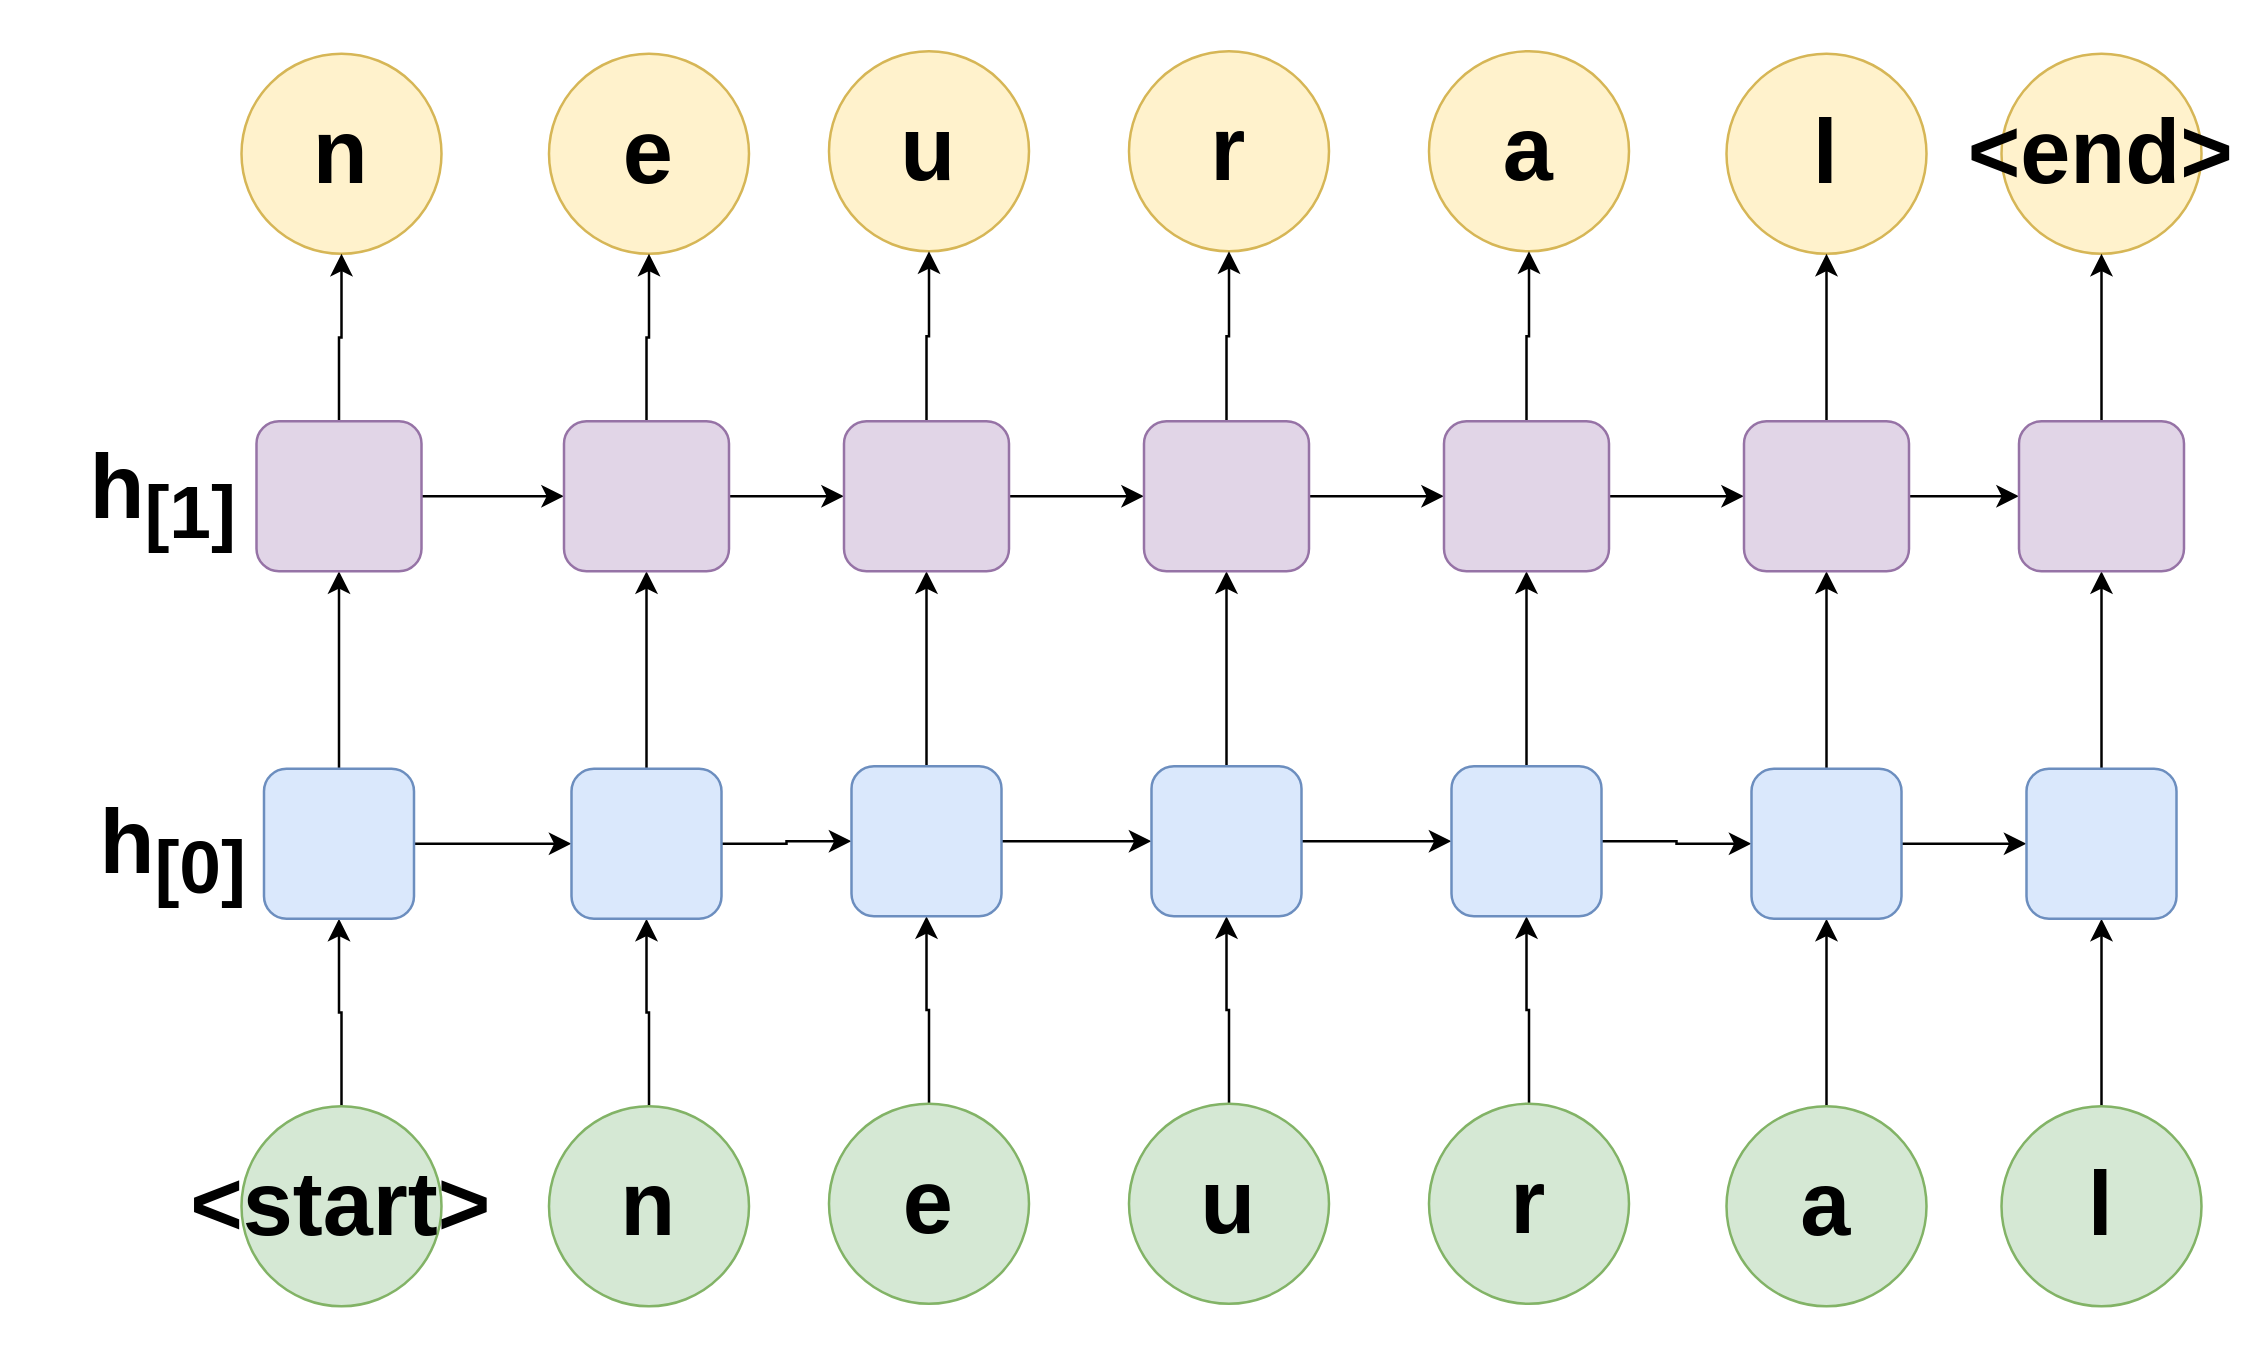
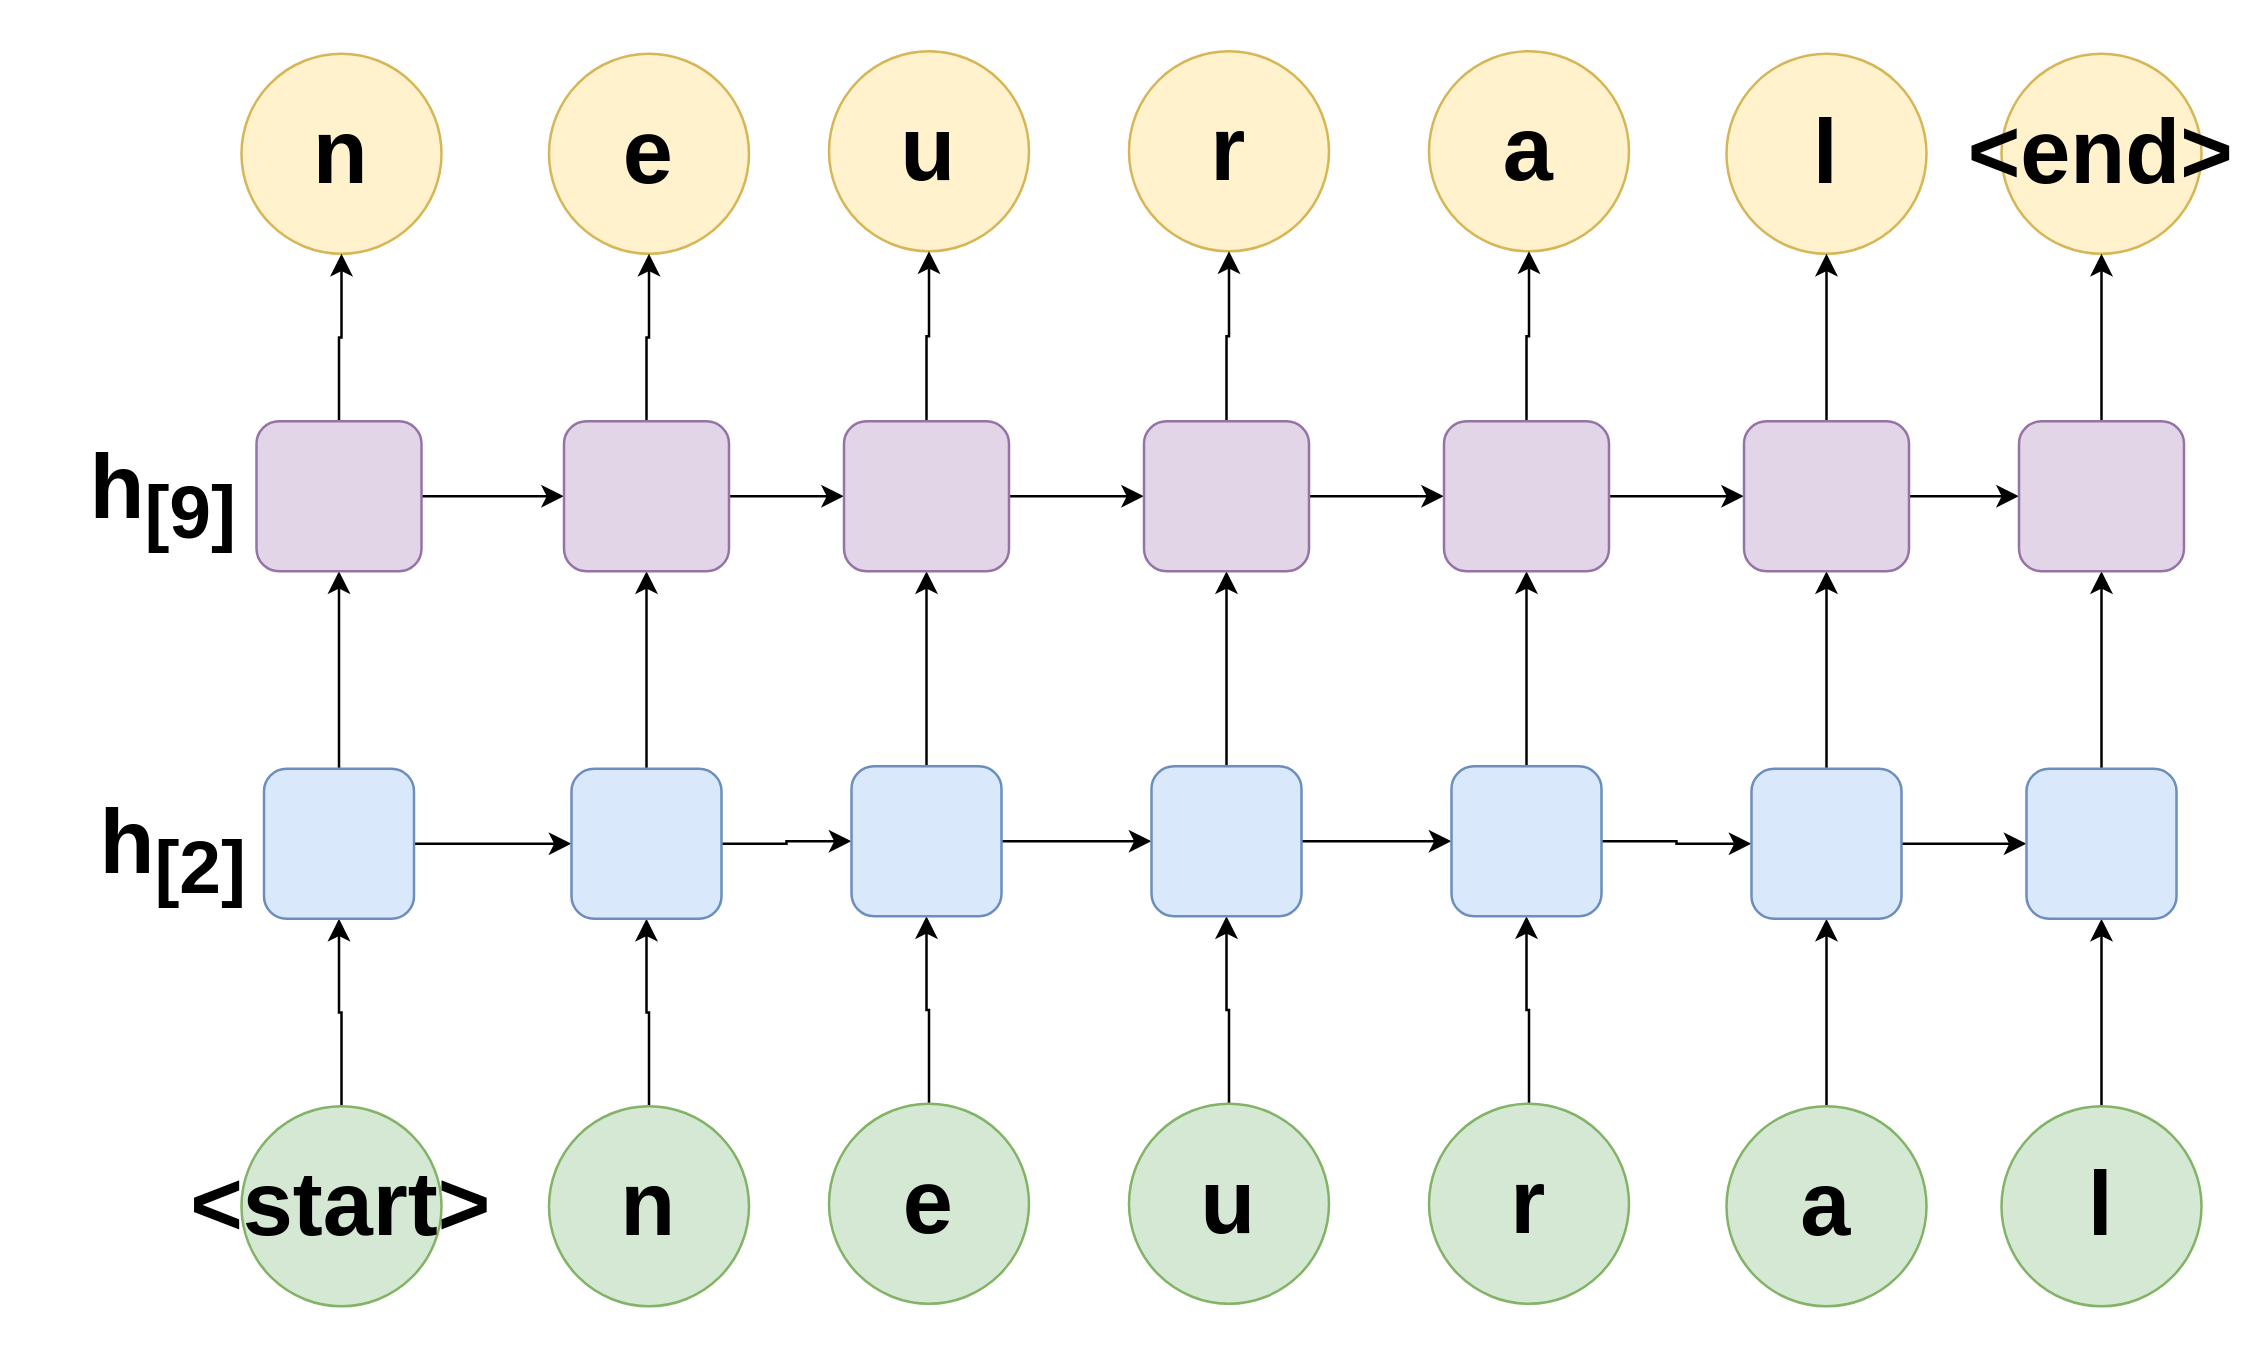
node "h[1]": label "h[1]" -> "h[9]"
node "h[0]": label "h[0]" -> "h[2]"
